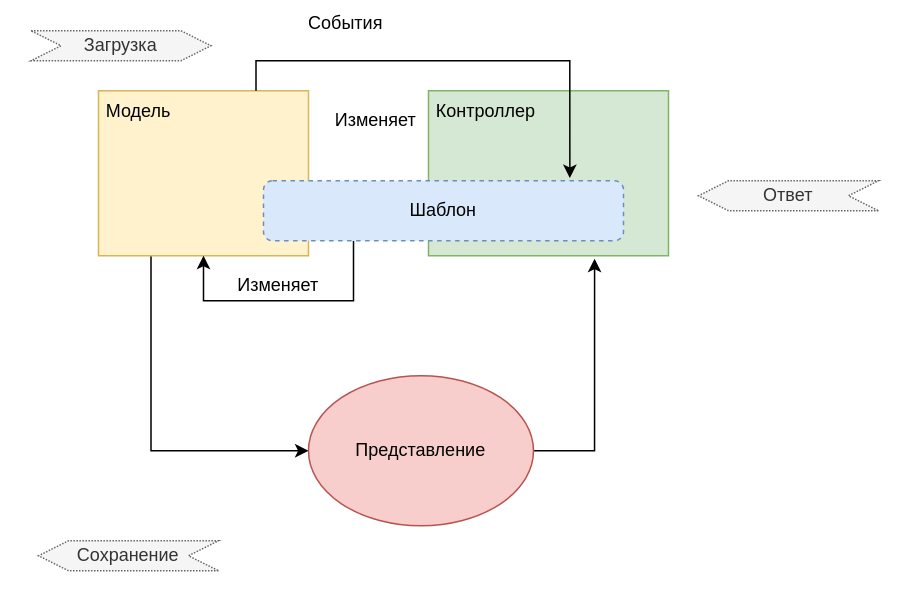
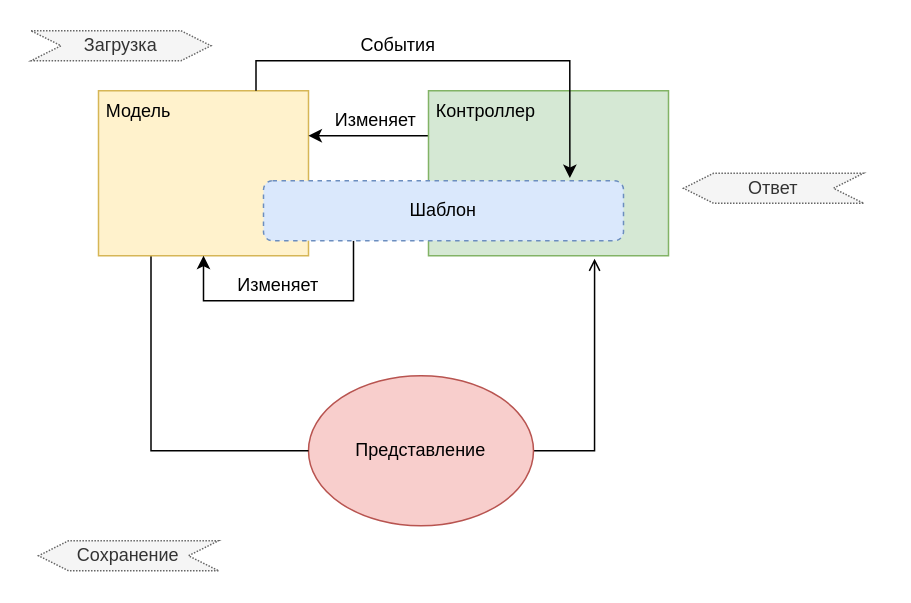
node "События": moved (346, 23) -> (398, 46)
edge "Контроллер" -> "Модель": added
node "Ответ": moved (788, 196) -> (773, 188)
edge "Представление" -> "Контроллер": arrowhead classic -> open
edge "Модель" -> "Представление": arrowhead classic -> none
